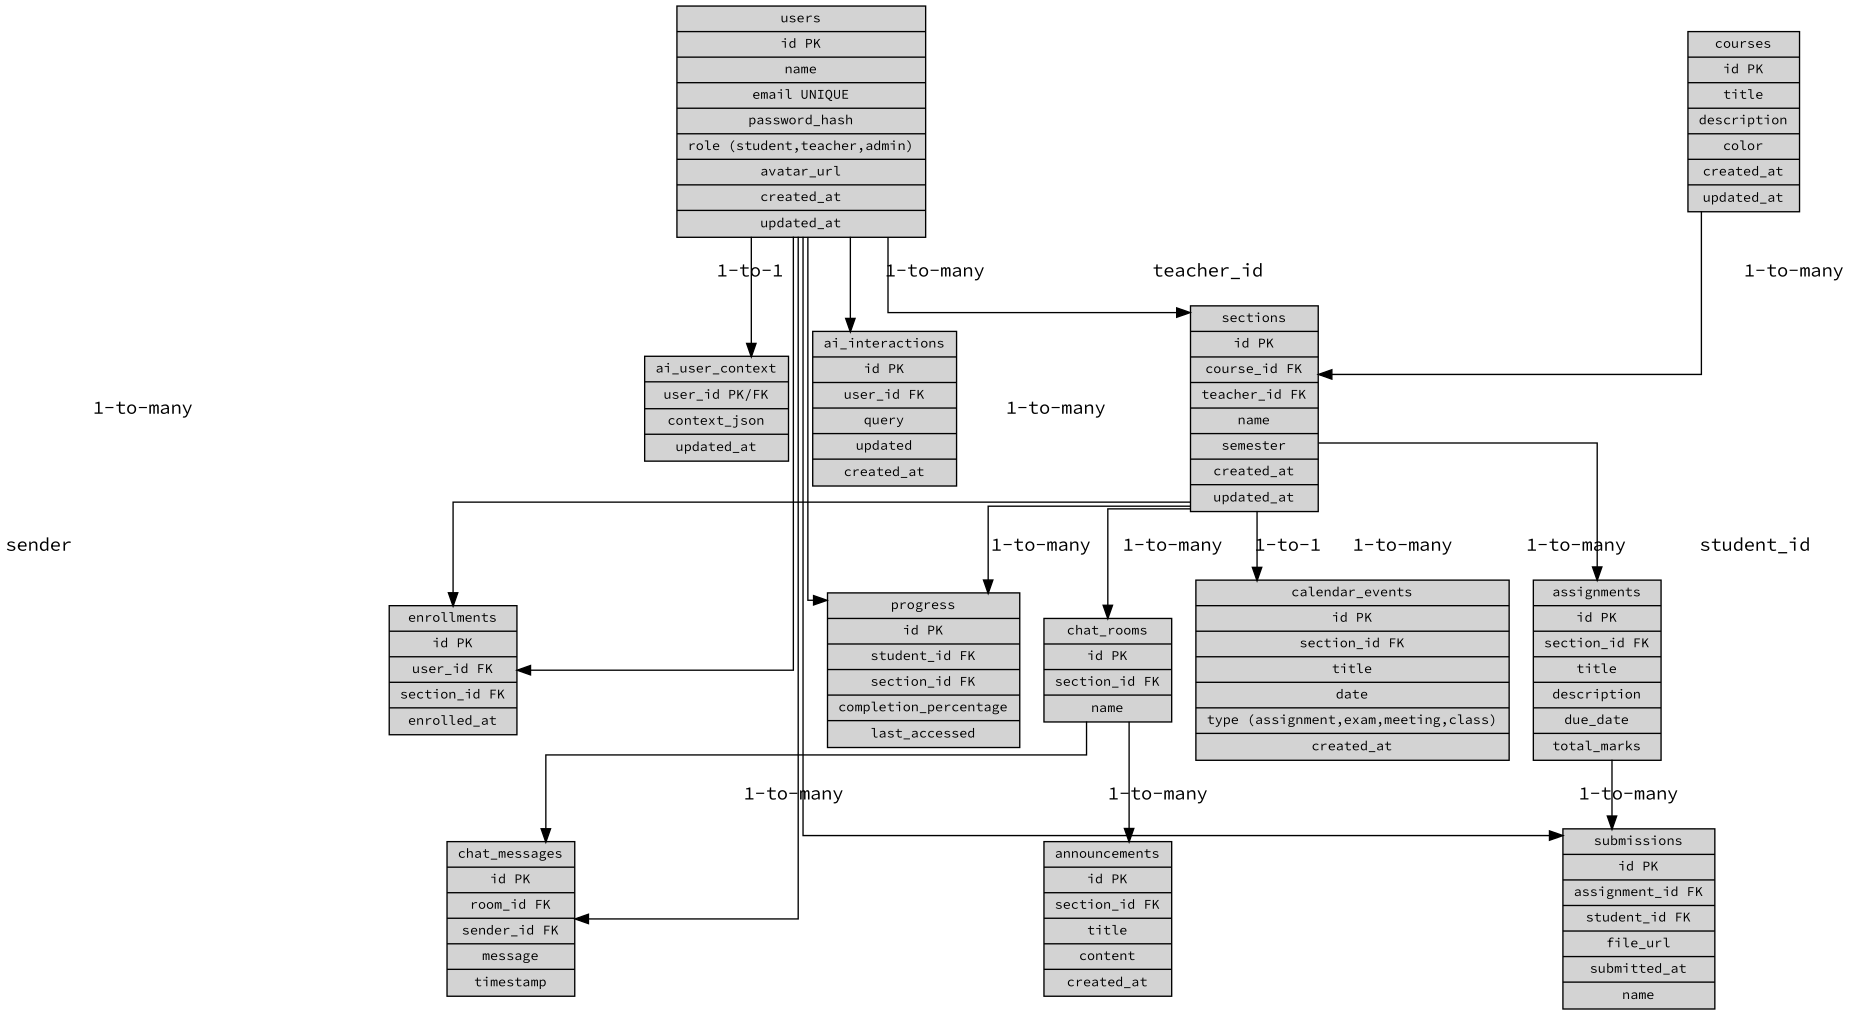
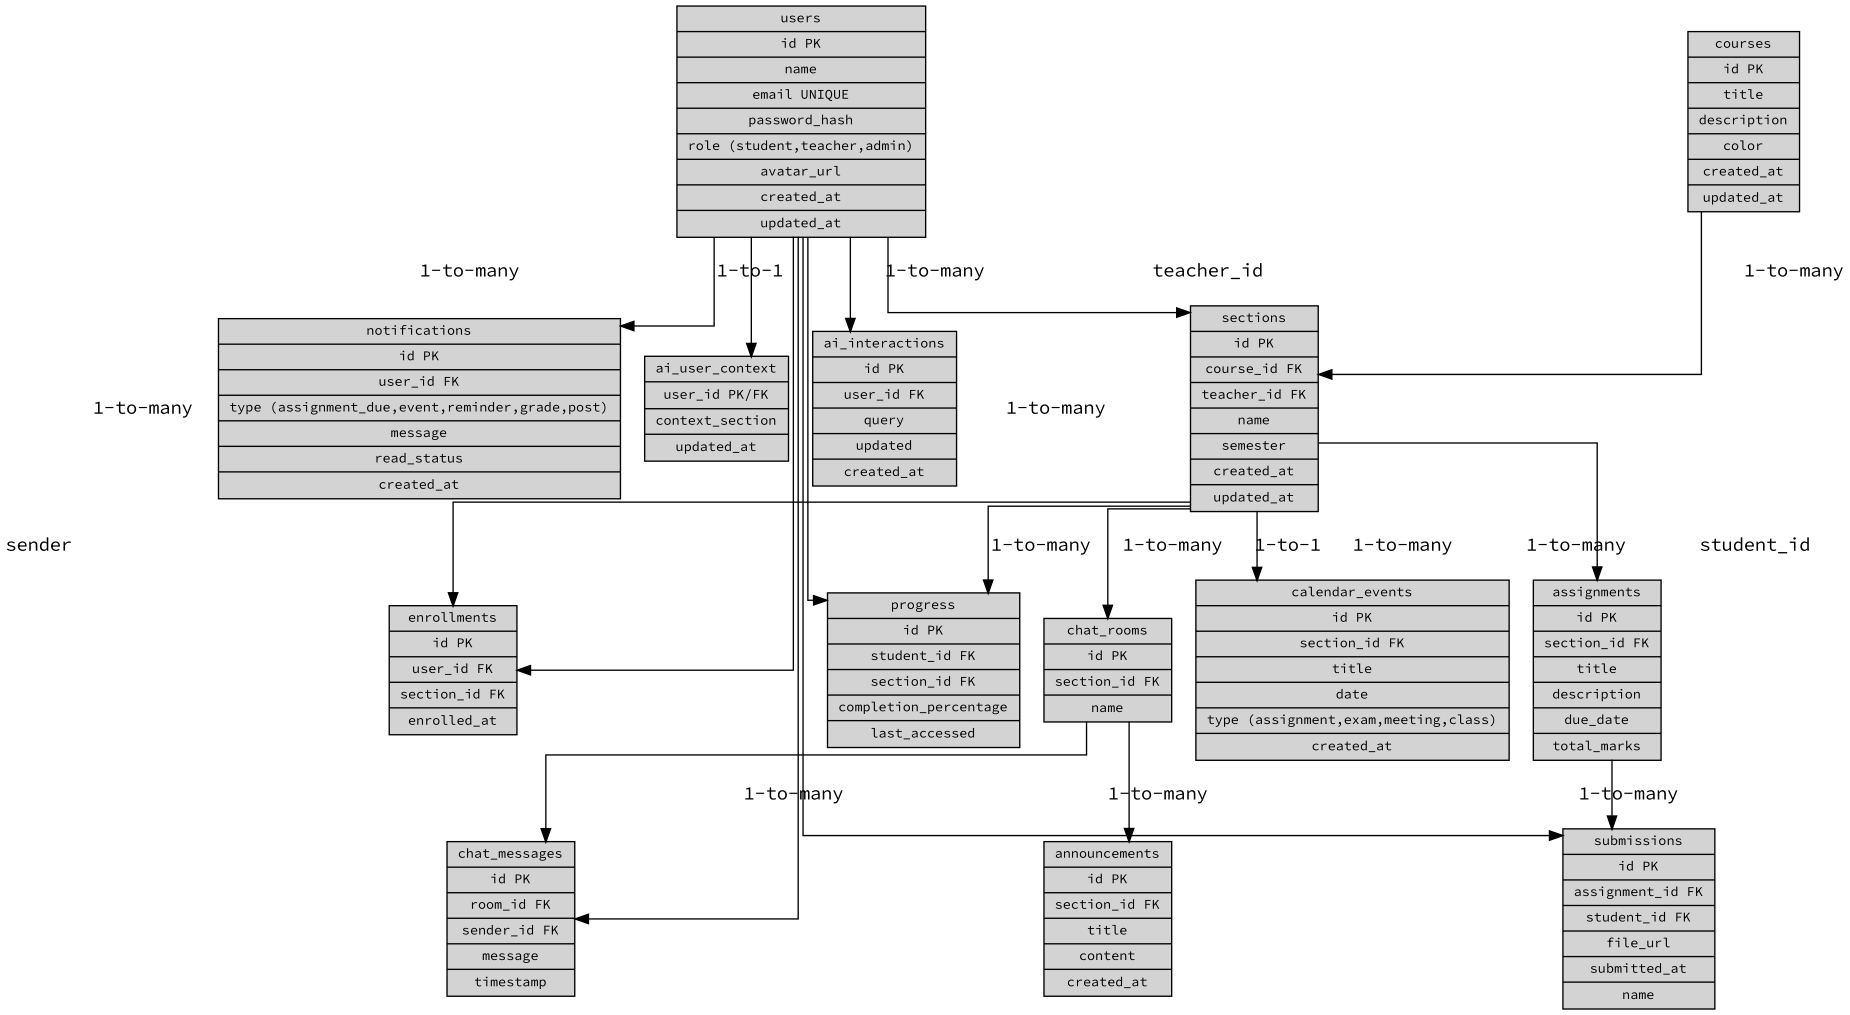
node "notifications": added
node "ai_user_context": text "context_json" -> "context_section"
